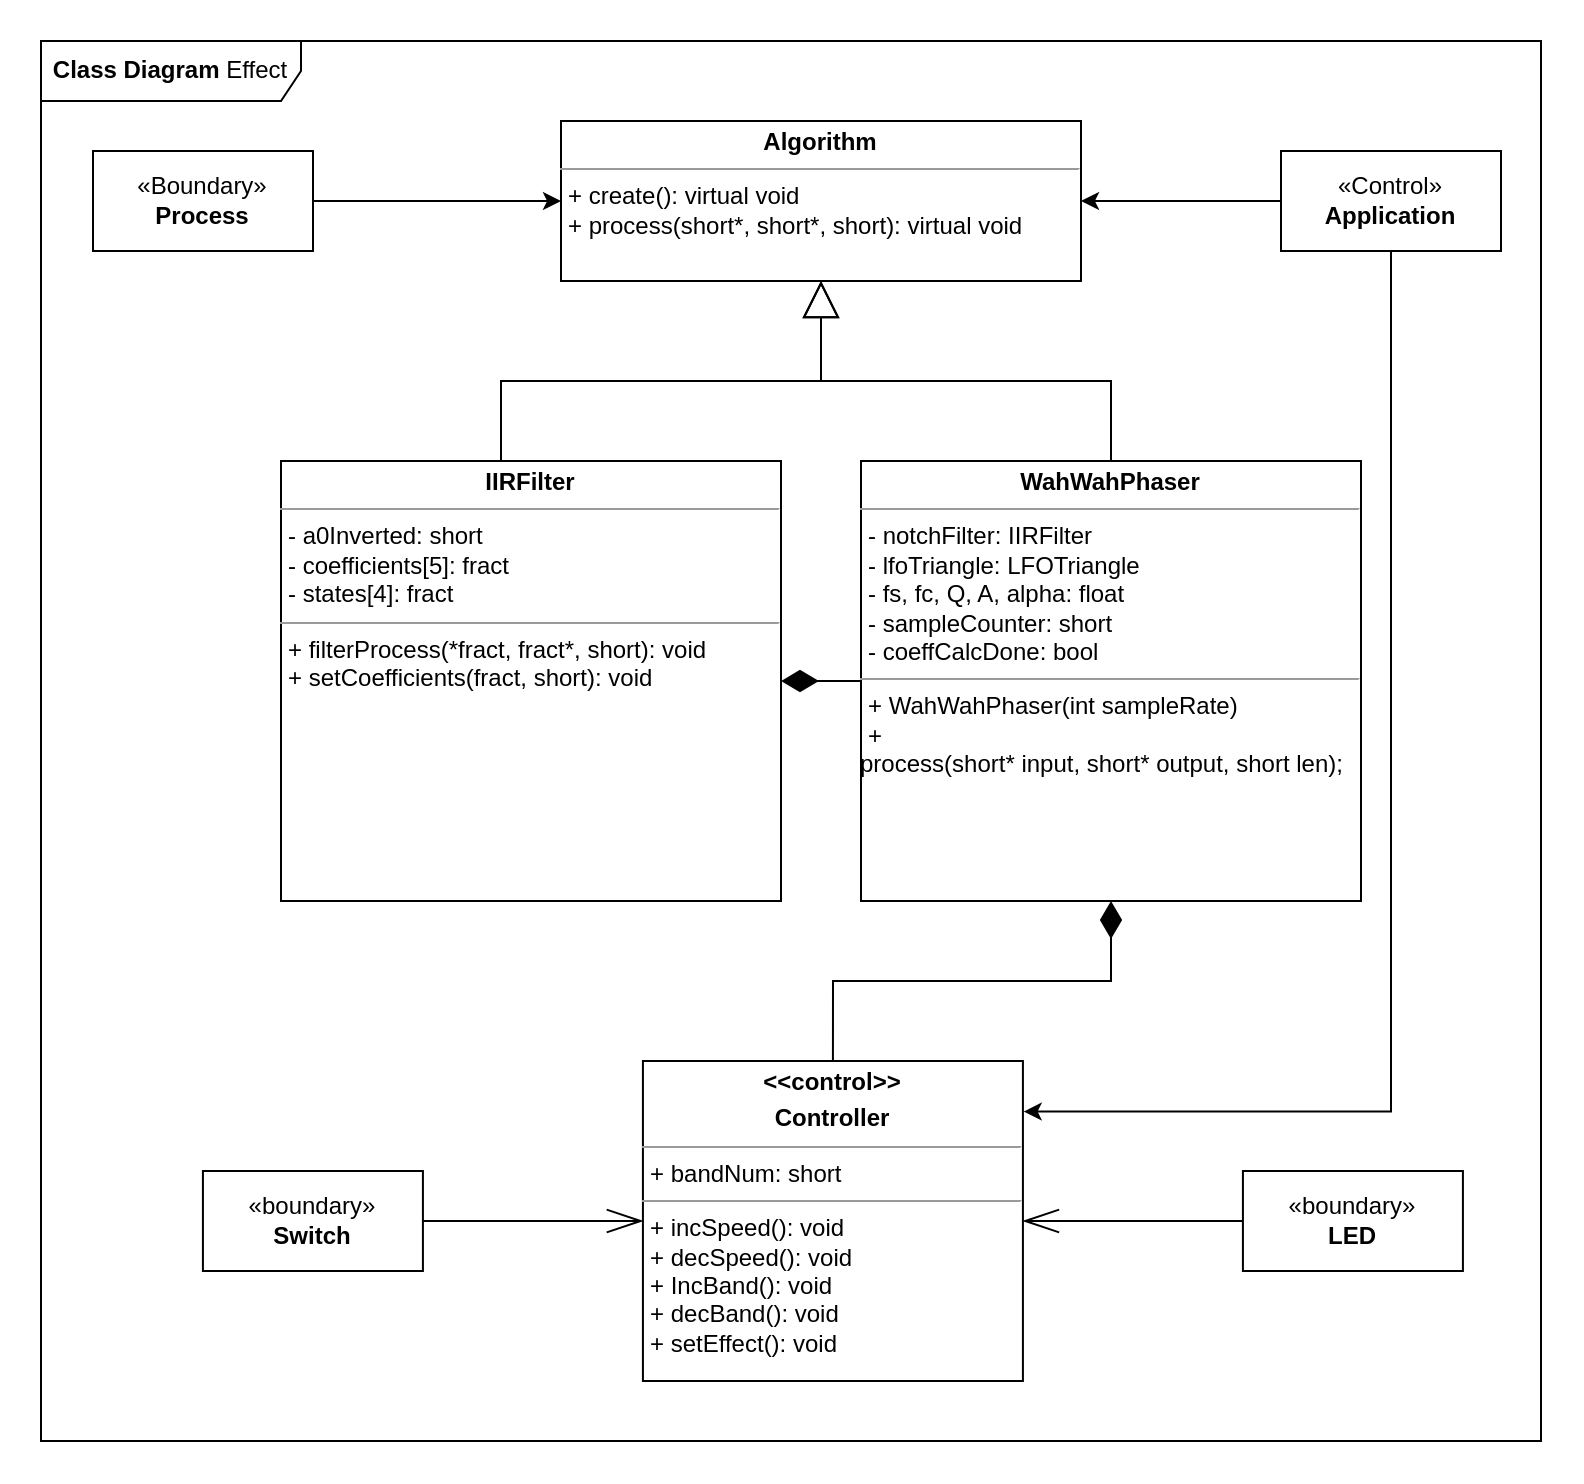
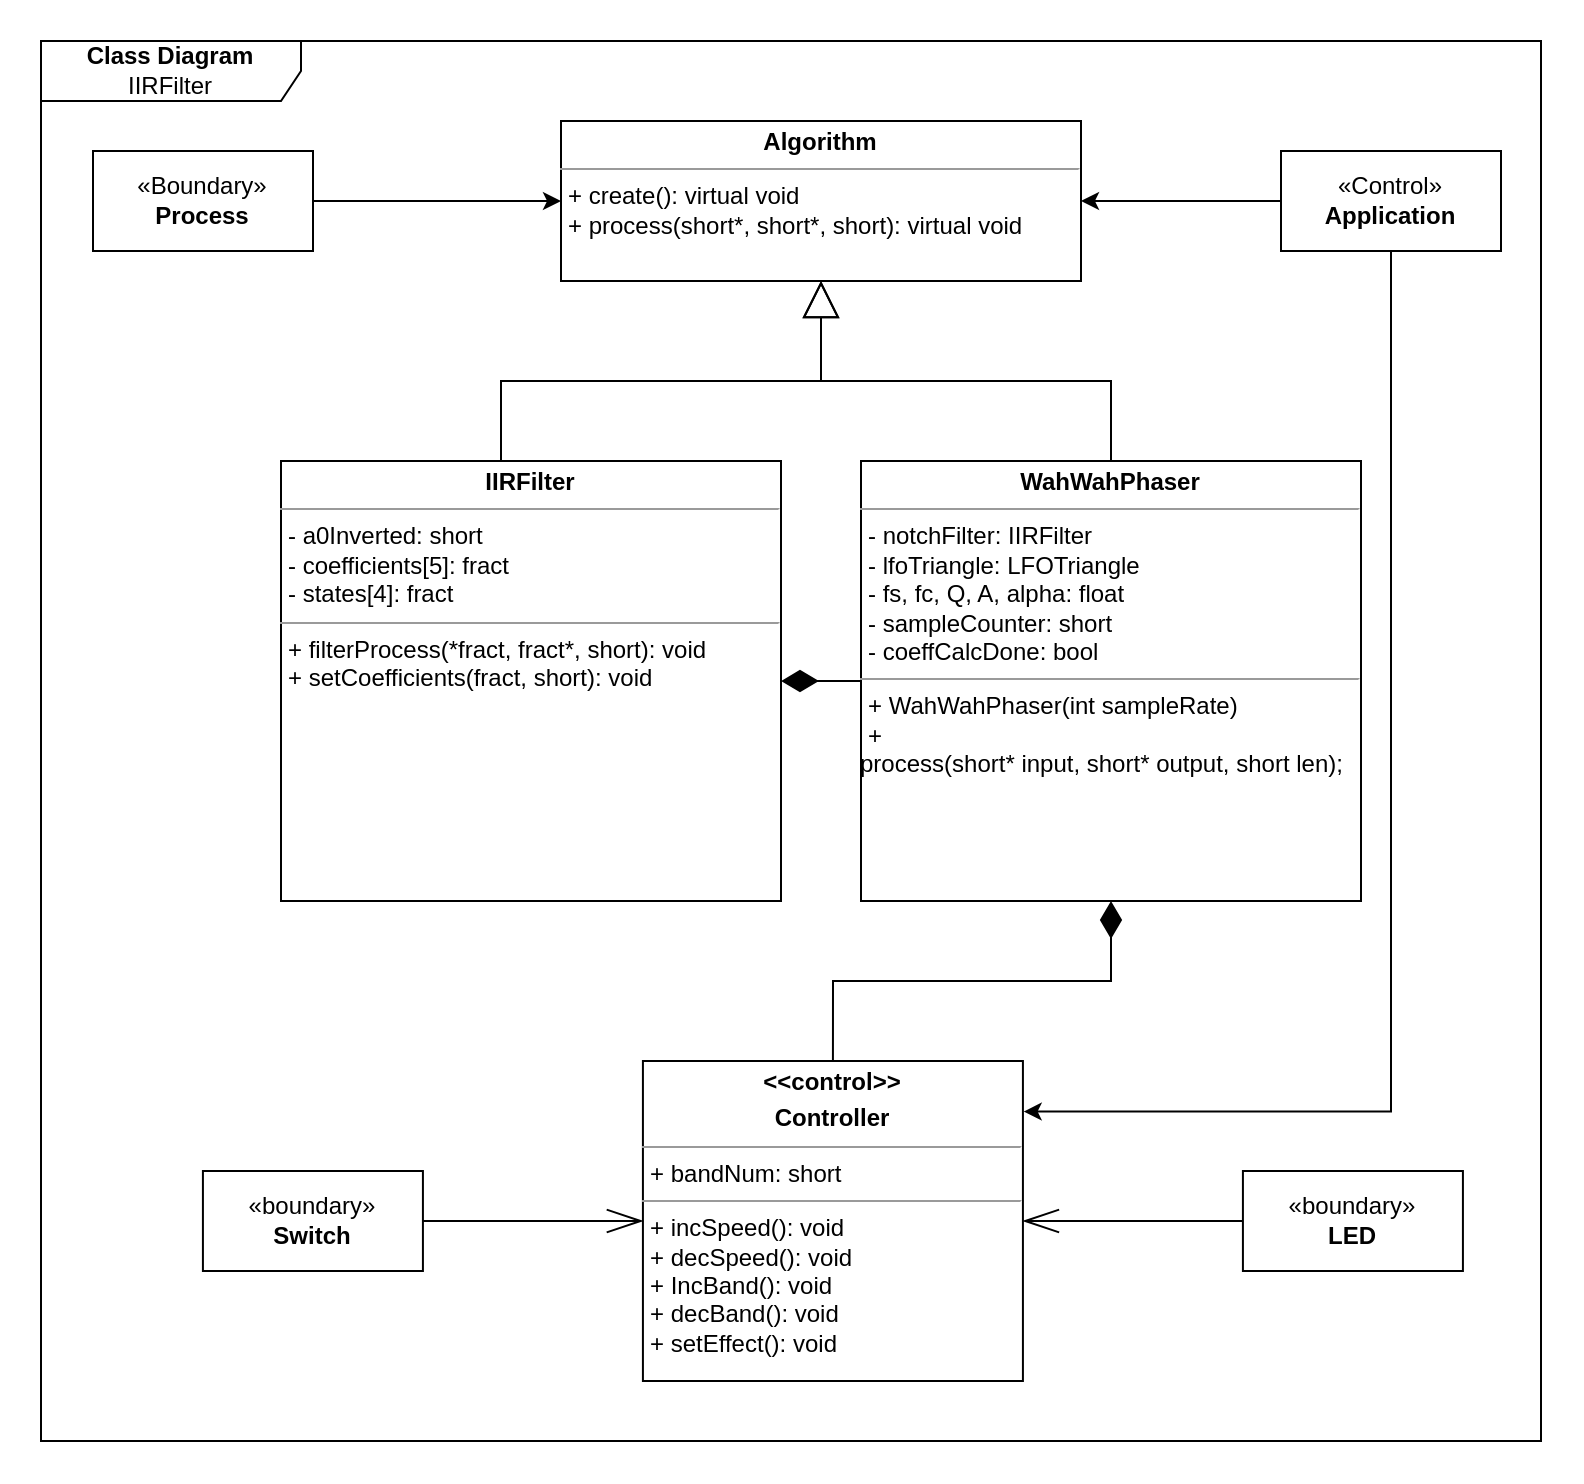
node "Class Diagram Effect": label "Class Diagram Effect" -> "Class Diagram IIRFilter"
